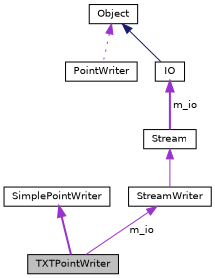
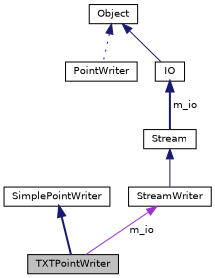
edge "PointWriter" -> "Object": color darkorchid3 -> midnightblue
edge "Stream" -> "IO": color darkorchid3 -> midnightblue
edge "StreamWriter" -> "Stream": color darkorchid3 -> midnightblue
edge "TXTPointWriter" -> "SimplePointWriter": color darkorchid3 -> midnightblue
